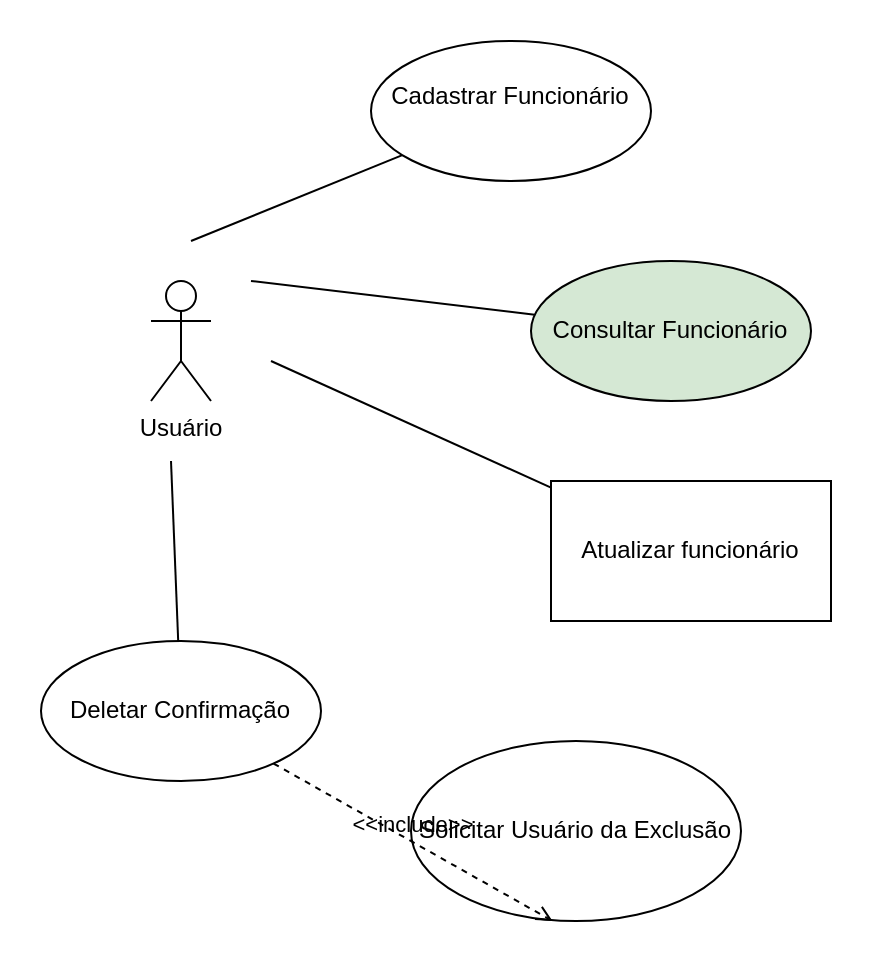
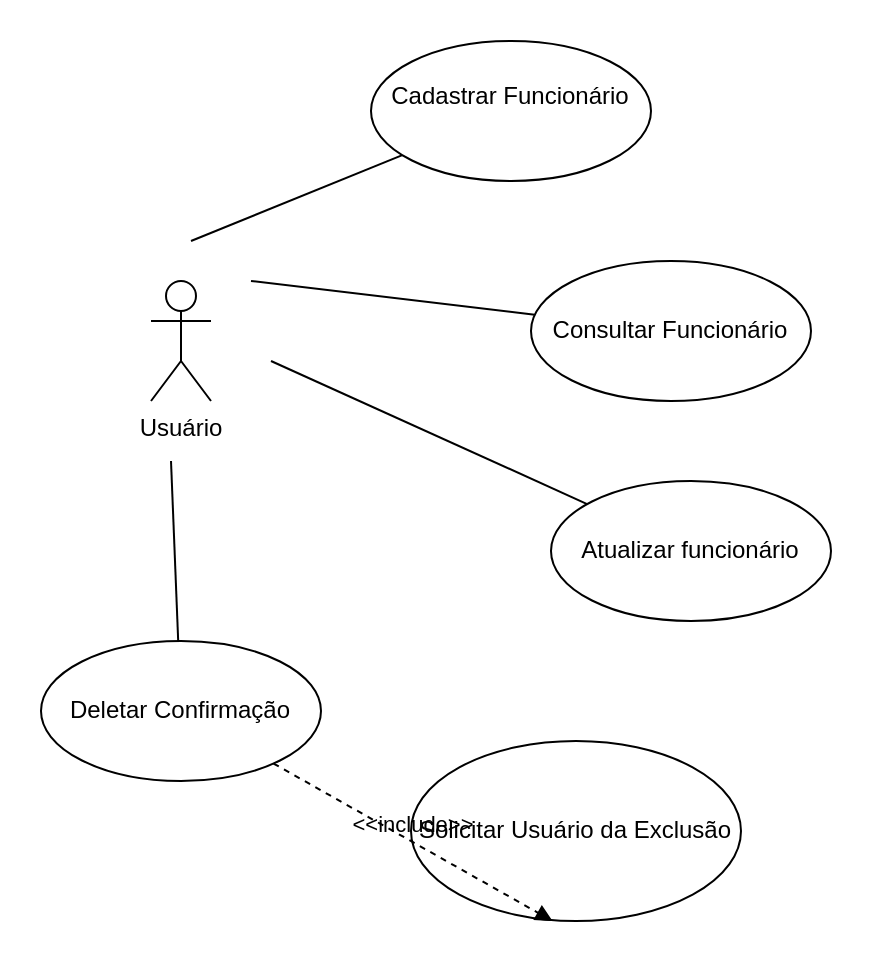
node "Consultar Funcionário": fillcolor #d5e8d4 -> #ffffff
node "Atualizar funcionário": shape rectangle -> ellipse
edge "Deletar Confirmação" -> "Solicitar Usuário da Exclusão": arrowhead open -> block
